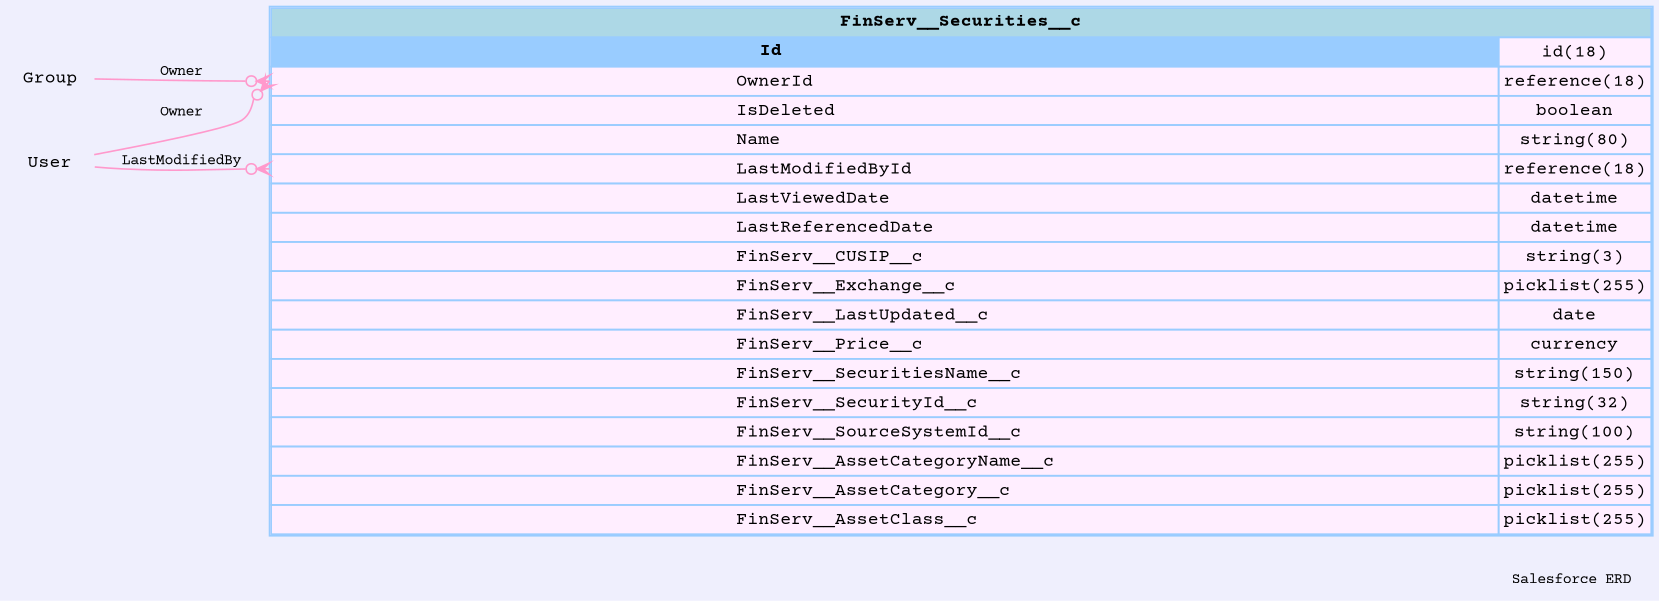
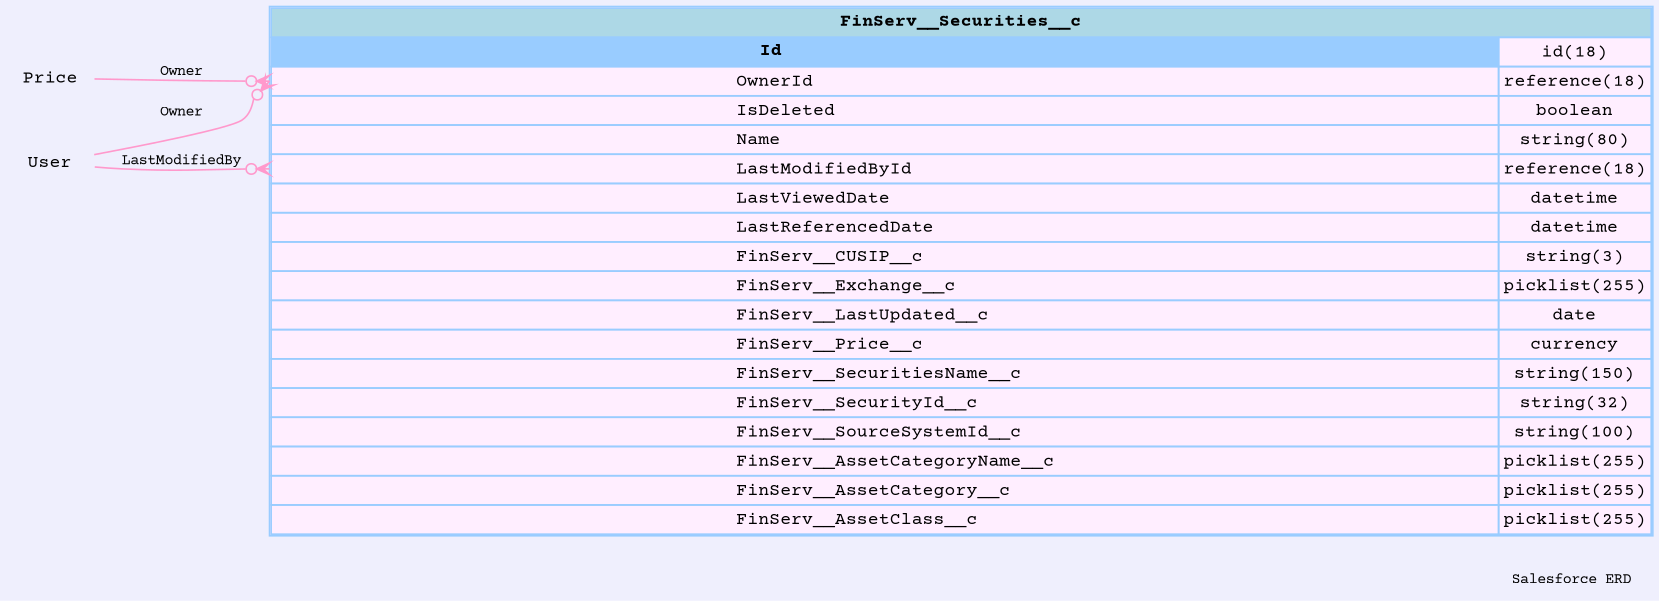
node "Group": label "Group" -> "Price"
